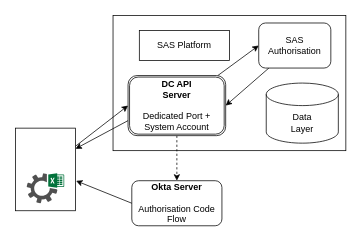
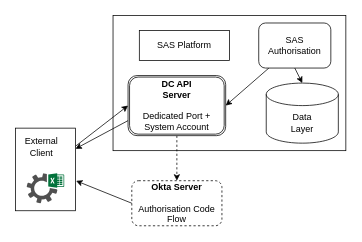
edge "DC API Server Dedicated Port + System Account" -> "SAS Authorisation": removed
edge "SAS Authorisation" -> "Data Layer": added
node "External Client": added
node "Okta Server Authorisation Code Flow": style solid -> dashed
